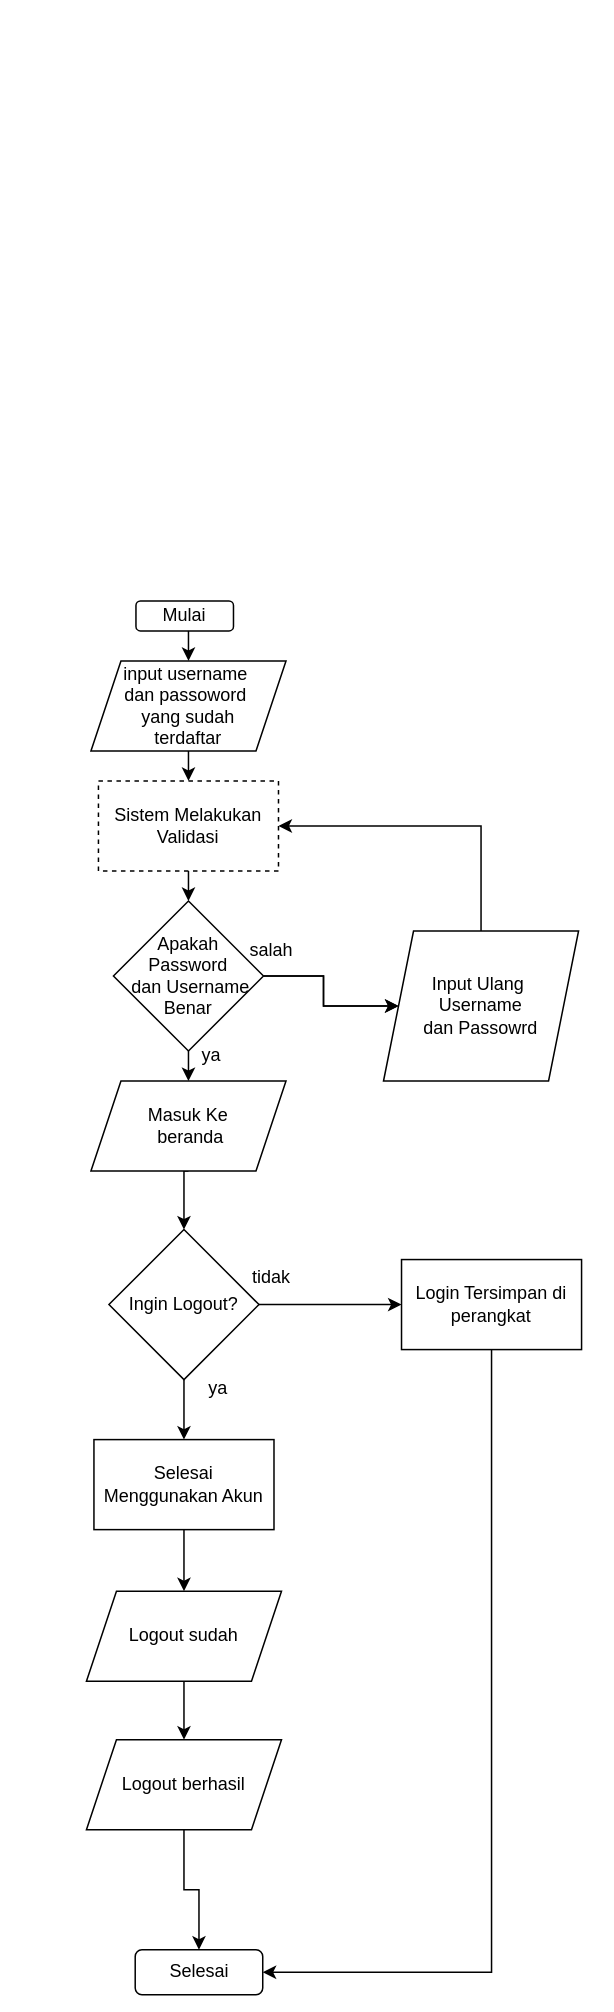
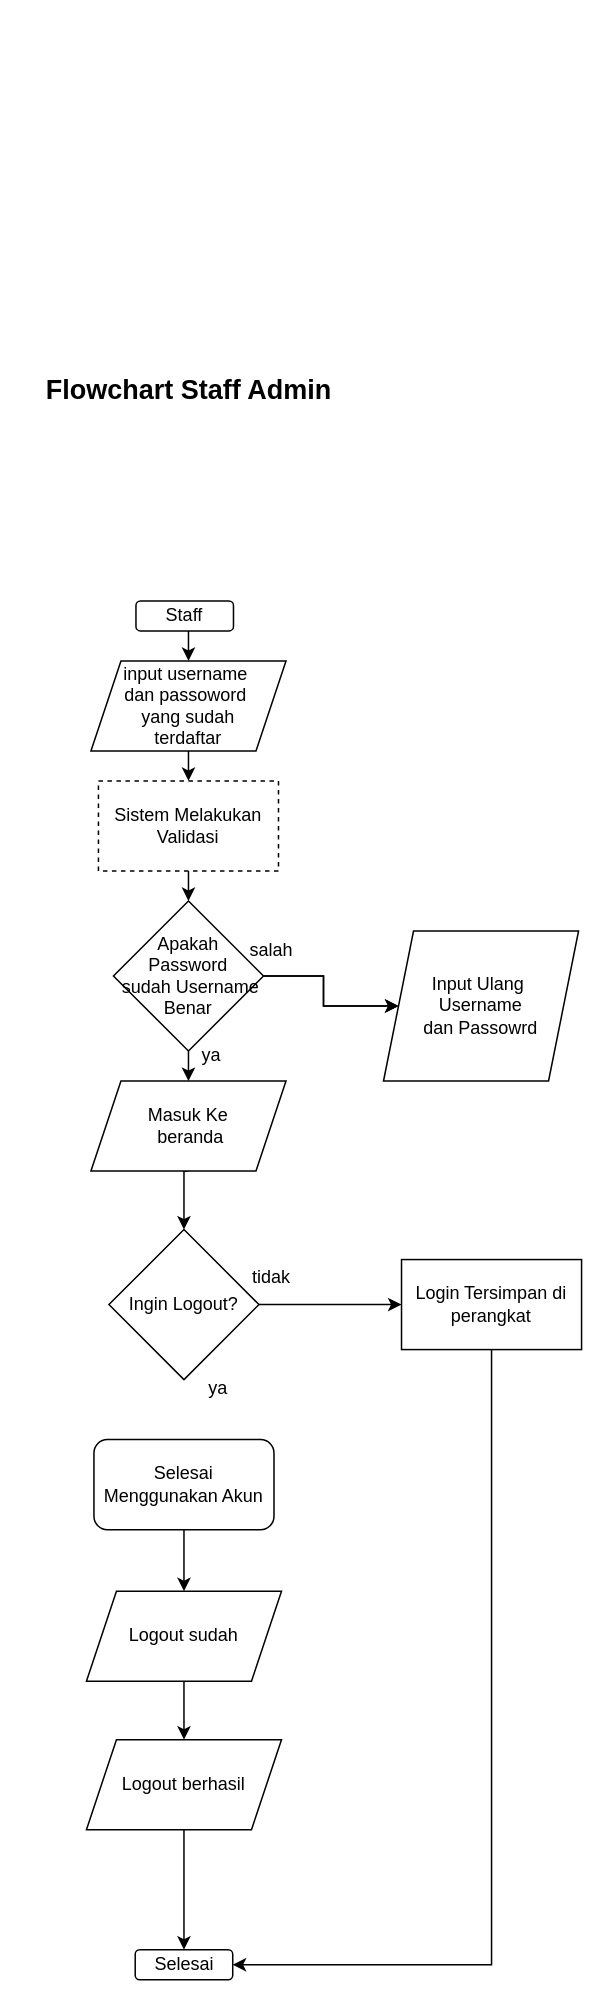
node "Flowchart Staff Admin": added
node "Mulai": label "Mulai" -> "Staff"
edge "Input Ulang Username dan Passowrd" -> "Sistem Melakukan Validasi": removed
node "Apakah Password dan Username Benar": label "Apakah Password dan Username Benar" -> "Apakah Password sudah Username Benar"
edge "Ingin Logout?" -> "Selesai Menggunakan Akun": removed
node "Selesai Menggunakan Akun": shape rectangle -> rounded rectangle
node "Selesai": size 128x45 -> 98x30
